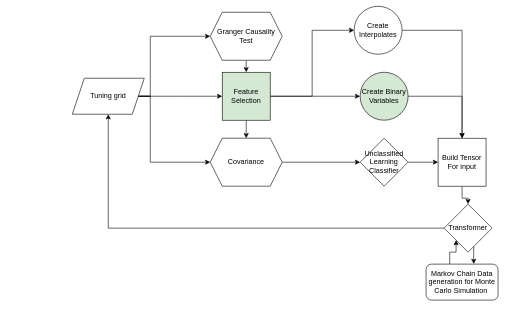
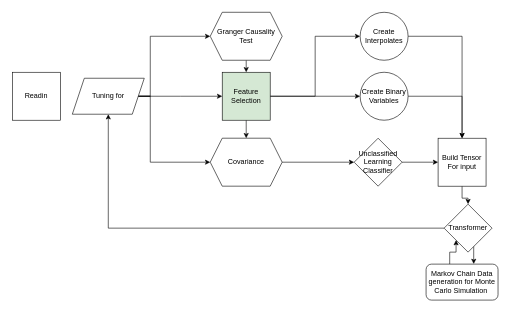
node "Create Interpolates": moved (378, 30) -> (384, 36)
node "Readin": added
node "Tuning grid": label "Tuning grid" -> "Tuning for"
node "Create Binary Variables": fillcolor #d5e8d4 -> #ffffff
node "Unclassified Learning Classifier": moved (384, 162) -> (378, 162)
